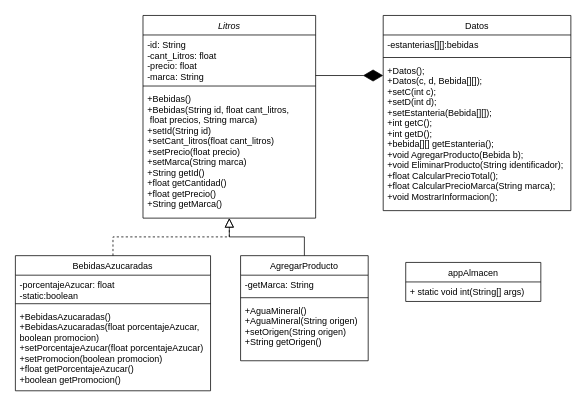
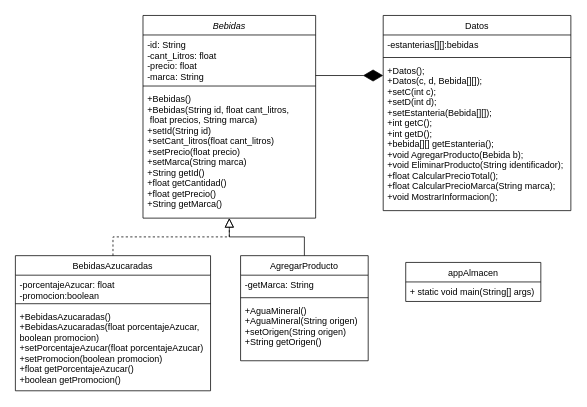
node "Litros": label "Litros" -> "Bebidas"
node "-porcentajeAzucar: float -static:boolean": label "-porcentajeAzucar: float -static:boolean" -> "-porcentajeAzucar: float -promocion:boolean"
node "+ static void int(String[] args)": label "+ static void int(String[] args)" -> "+ static void main(String[] args)"
